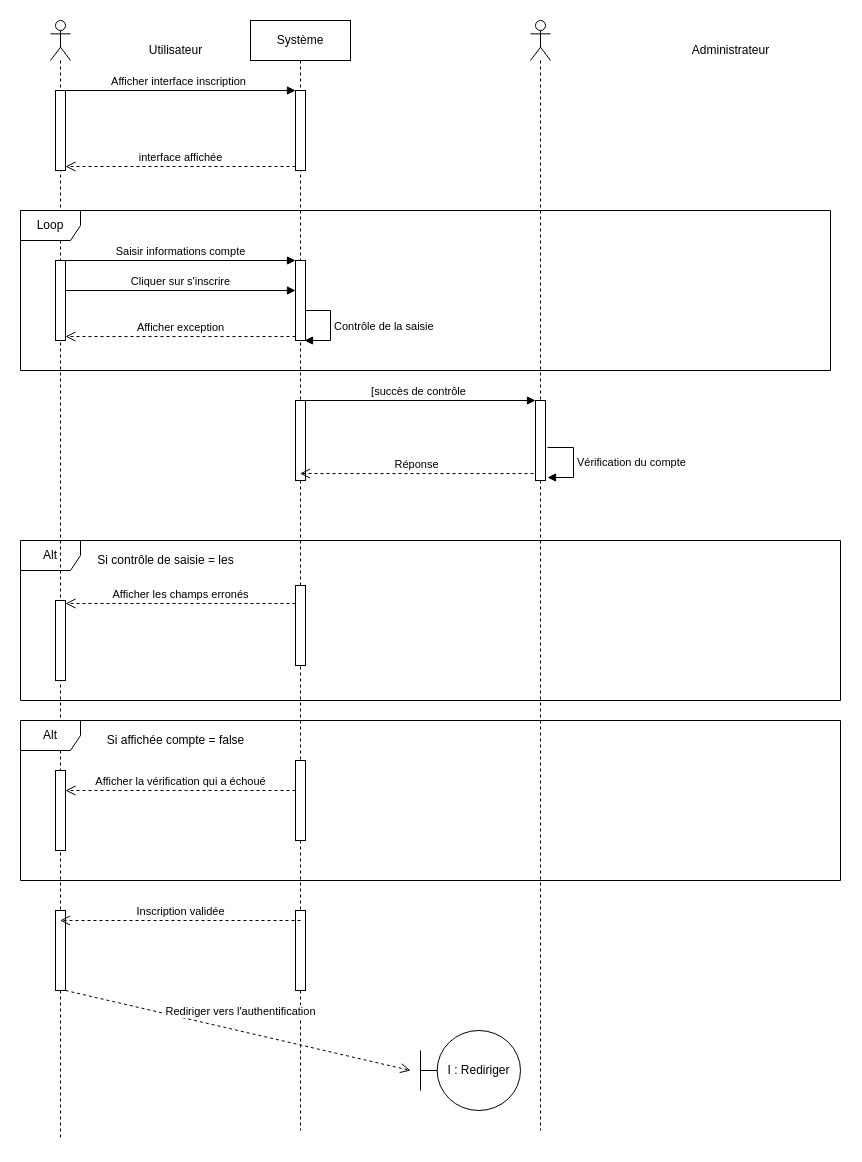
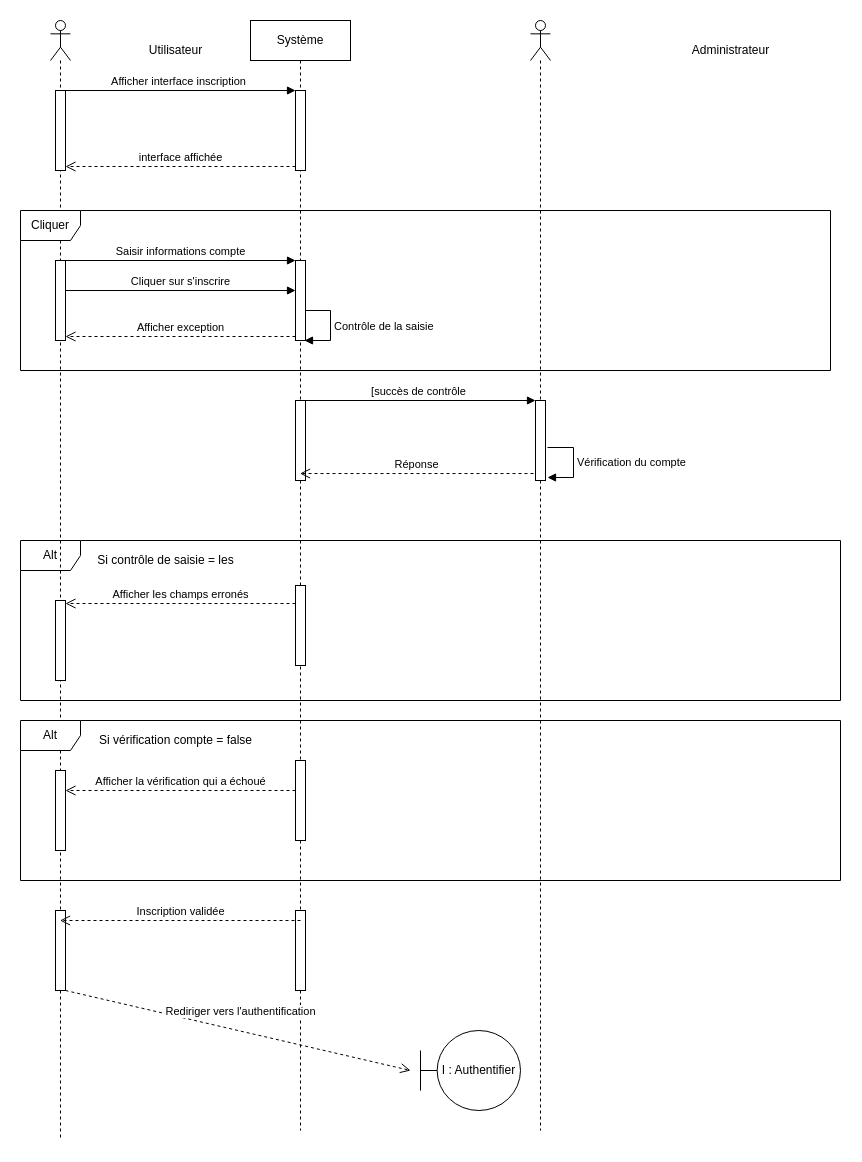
node "Loop": label "Loop" -> "Cliquer"
node "Si affichée compte = false": label "Si affichée compte = false" -> "Si vérification compte = false"
node "I : Rediriger": label "I : Rediriger" -> "I : Authentifier"
